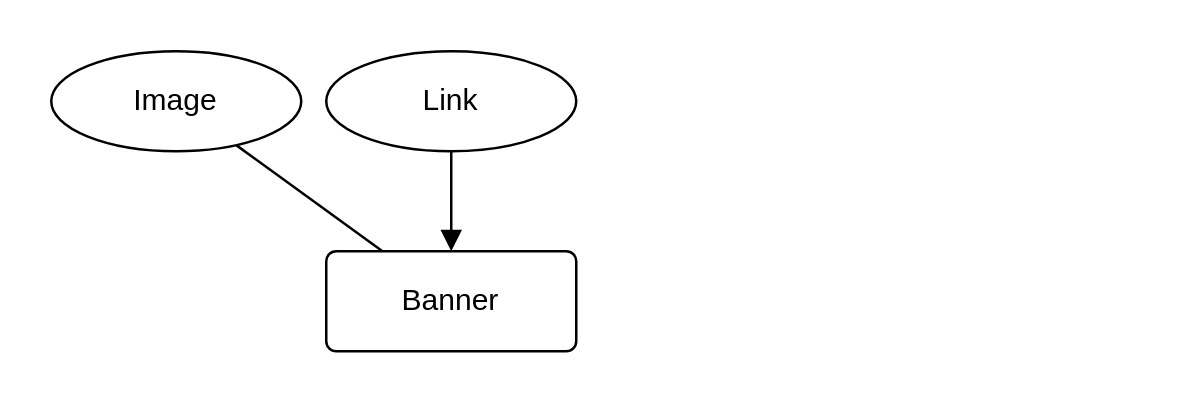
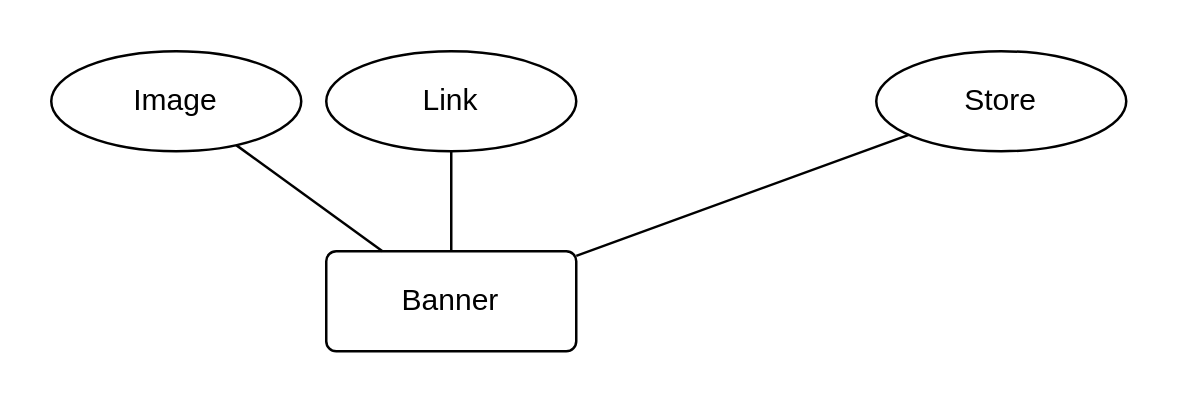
node "Store": added
edge "Store" -- "Banner": added
edge "Link" -> "Banner": arrowhead block -> none
